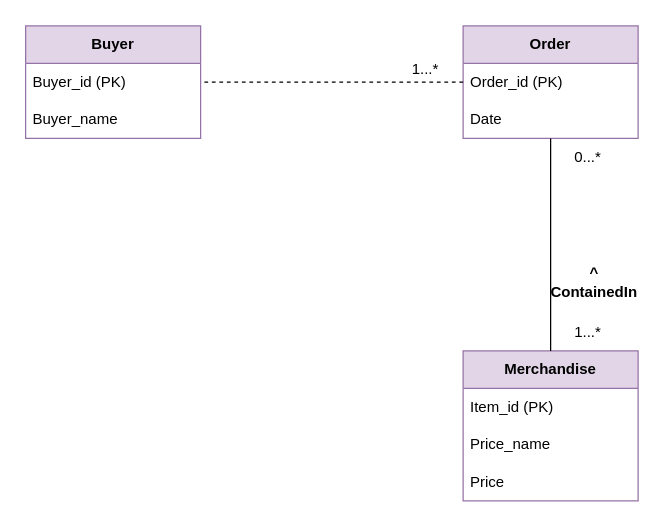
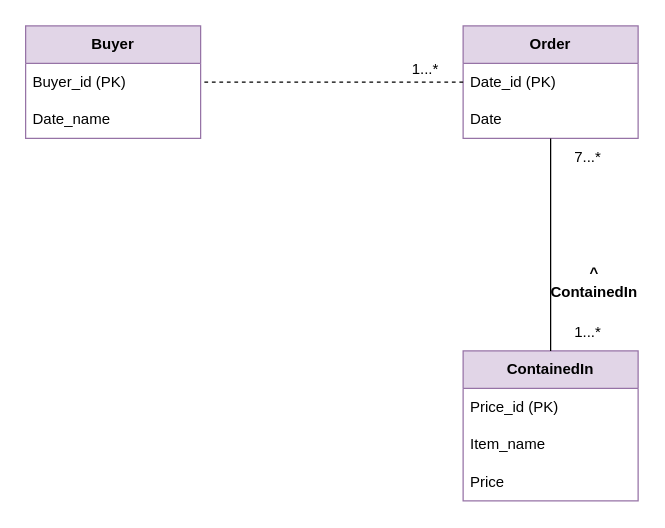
node "Order_id (PK)": label "Order_id (PK)" -> "Date_id (PK)"
node "Buyer_name": label "Buyer_name" -> "Date_name"
node "0...*": label "0...*" -> "7...*"
node "Merchandise": label "Merchandise" -> "ContainedIn"
node "Item_id (PK)": label "Item_id (PK)" -> "Price_id (PK)"
node "Price_name": label "Price_name" -> "Item_name"
